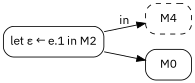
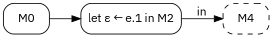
edge "let ε ← e.1 in M2" -> "M0": reversed
